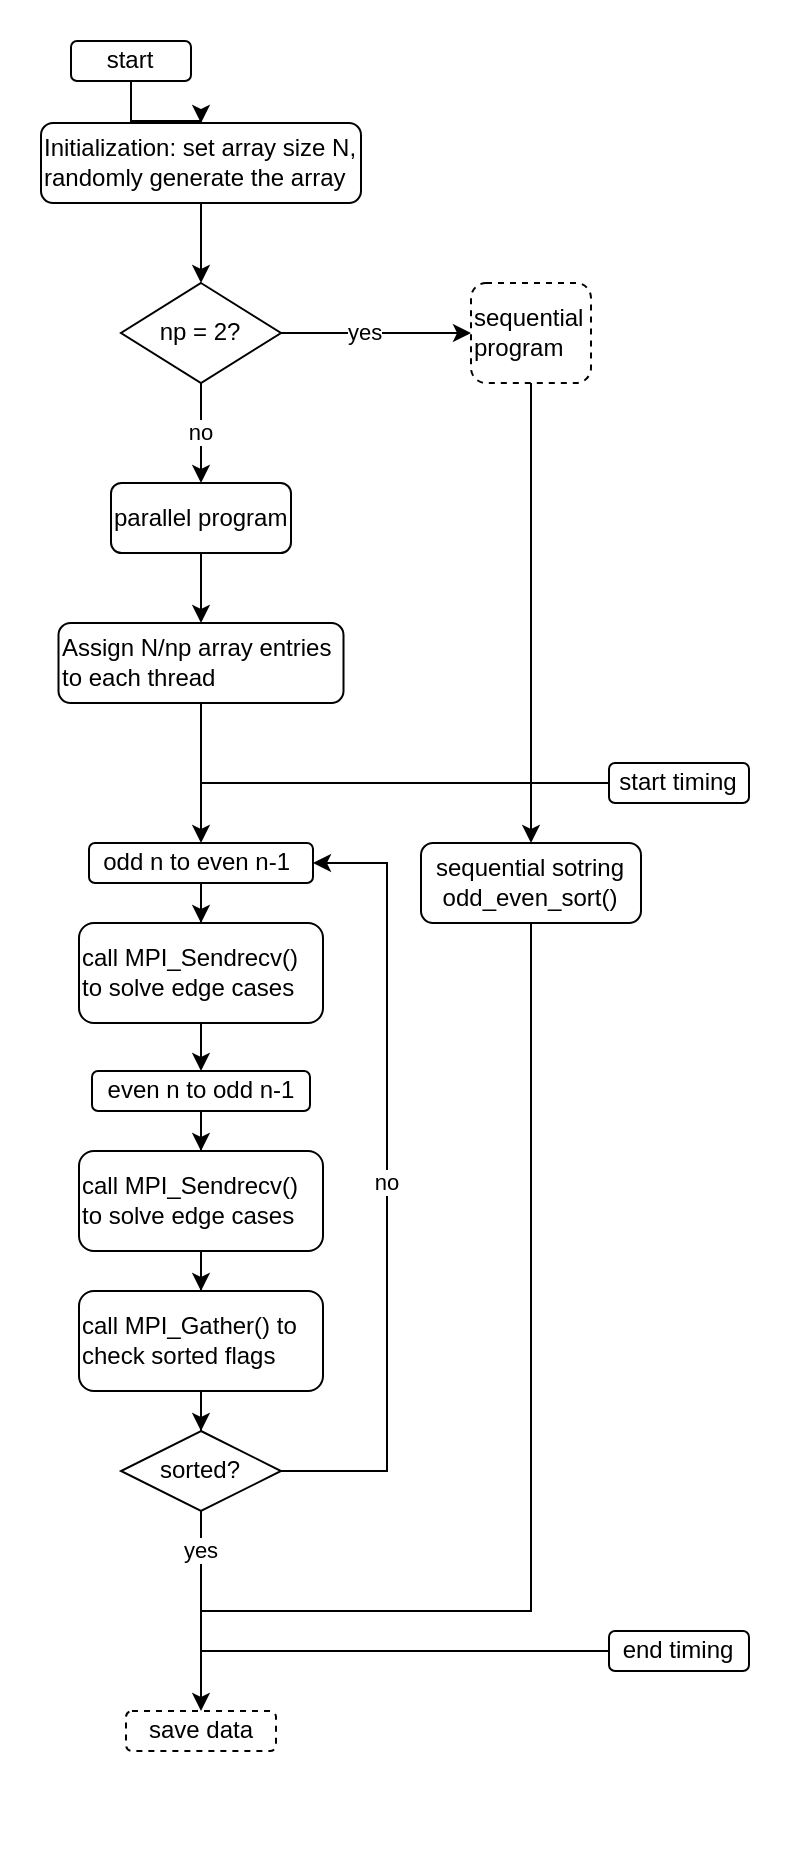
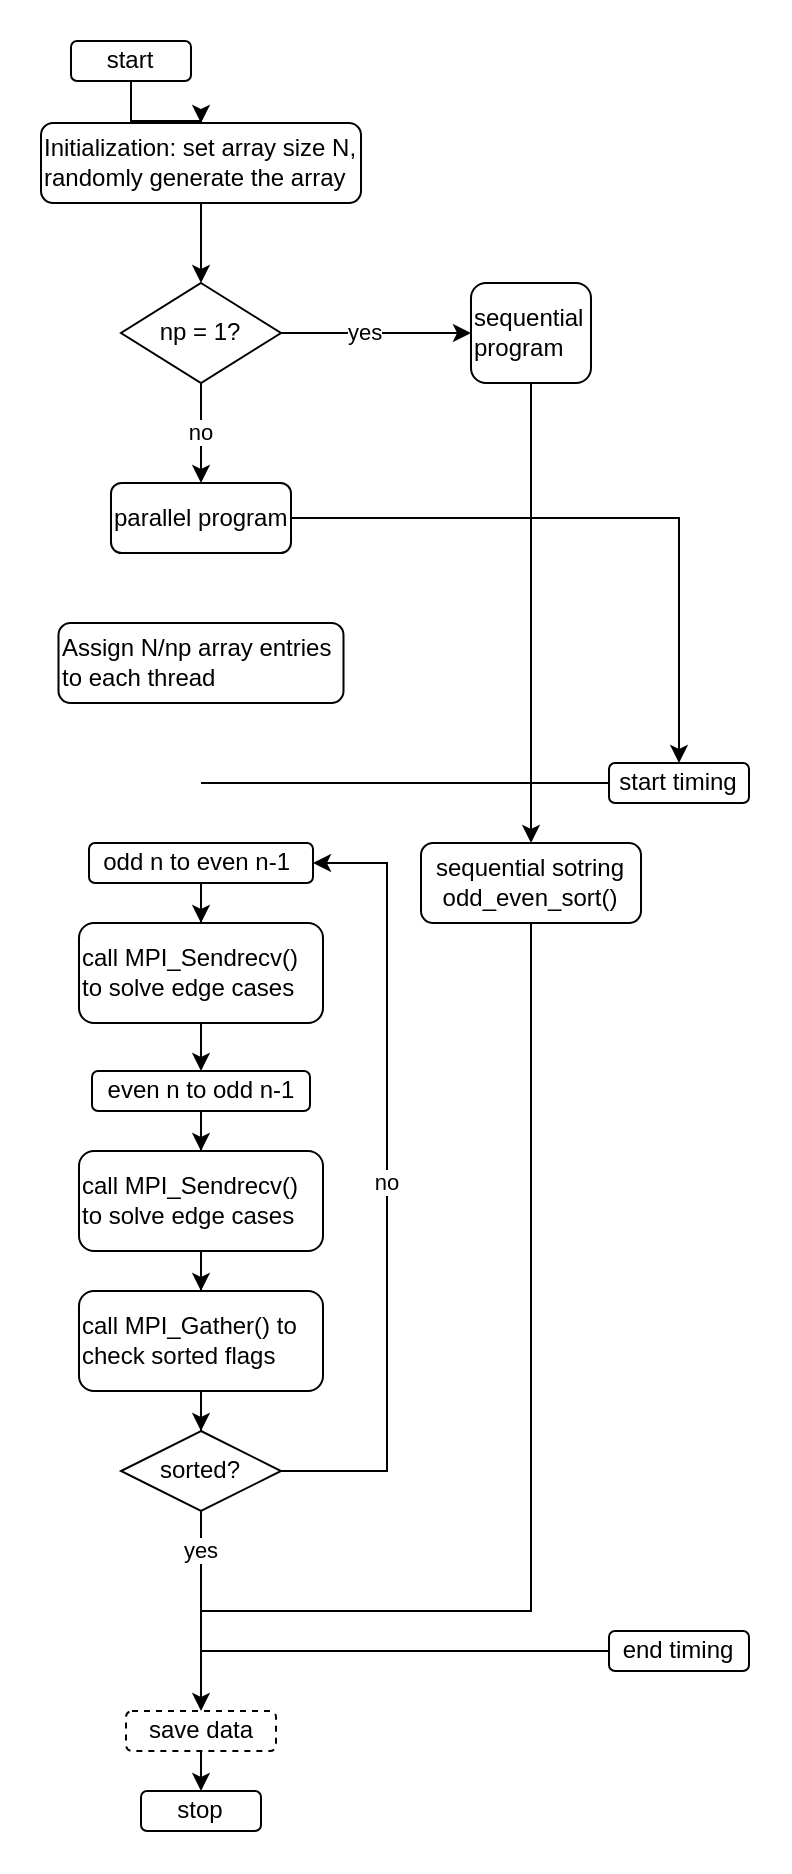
node "np = 2?": label "np = 2?" -> "np = 1?"
node "sequential program": style dashed -> solid
edge "parallel program" -> "Assign N/np array entries to each thread": now "parallel program" -> "start timing"
edge "Assign N/np array entries to each thread" -> "odd n to even n-1": removed
edge "save data" -> "stop": added
node "stop": added
